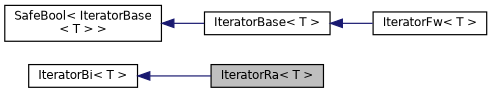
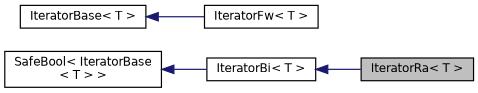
edge "IteratorBase< T >" -> "SafeBool< IteratorBase < T > >": now "IteratorBi< T >" -> "SafeBool< IteratorBase < T > >"
